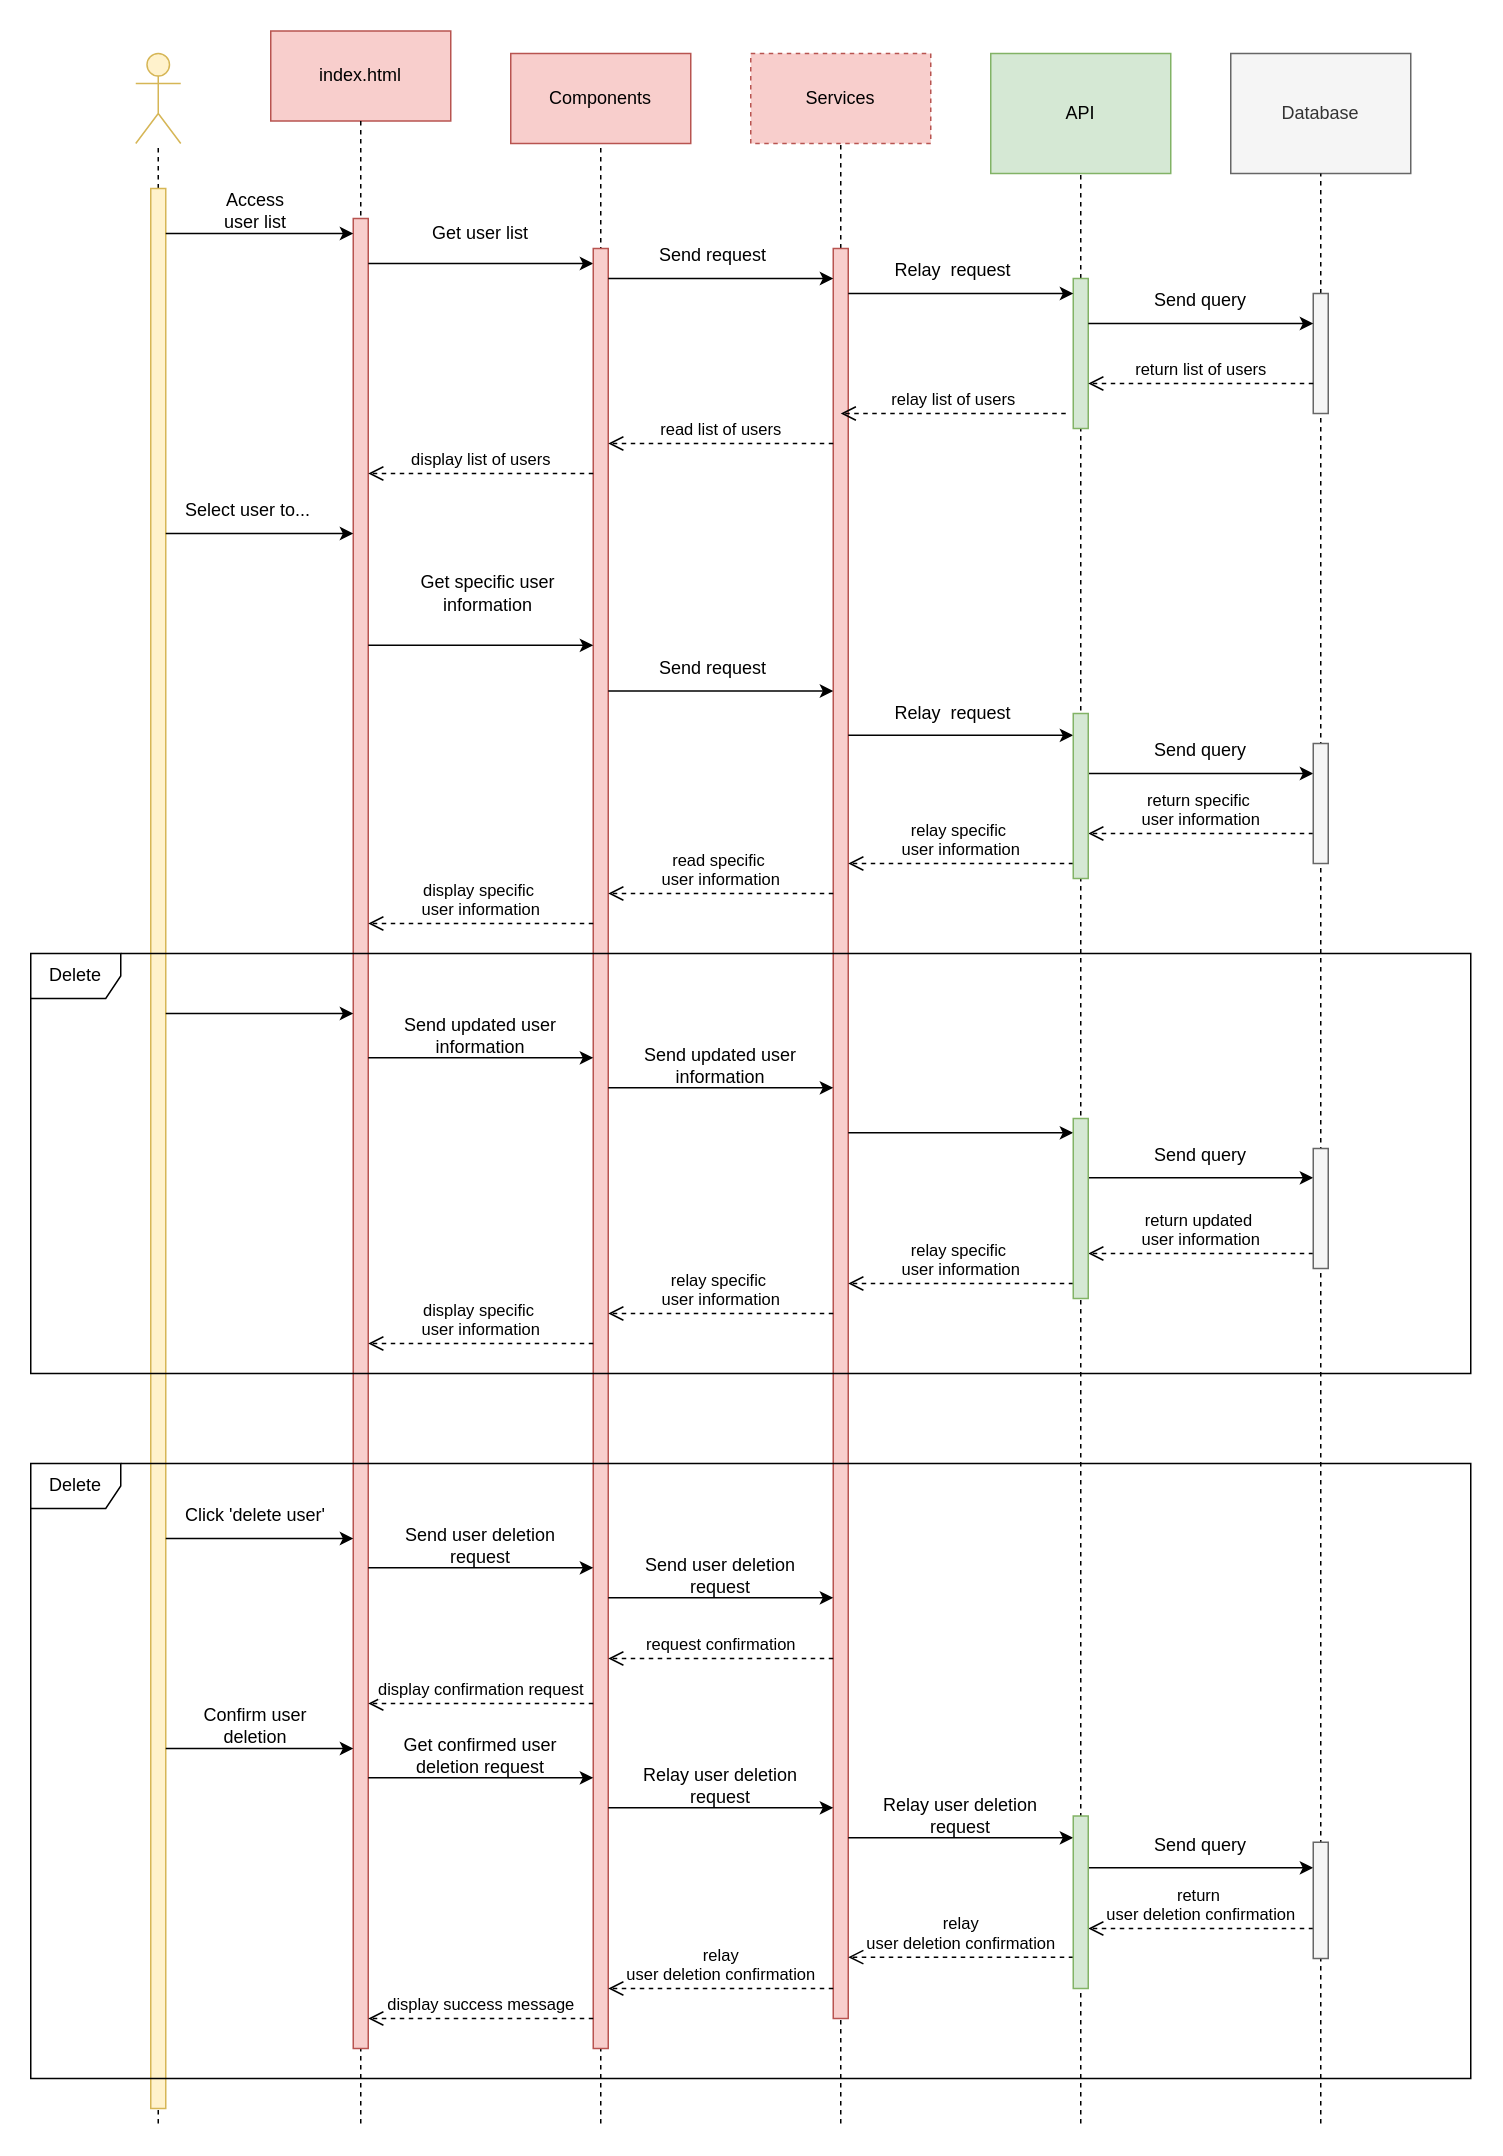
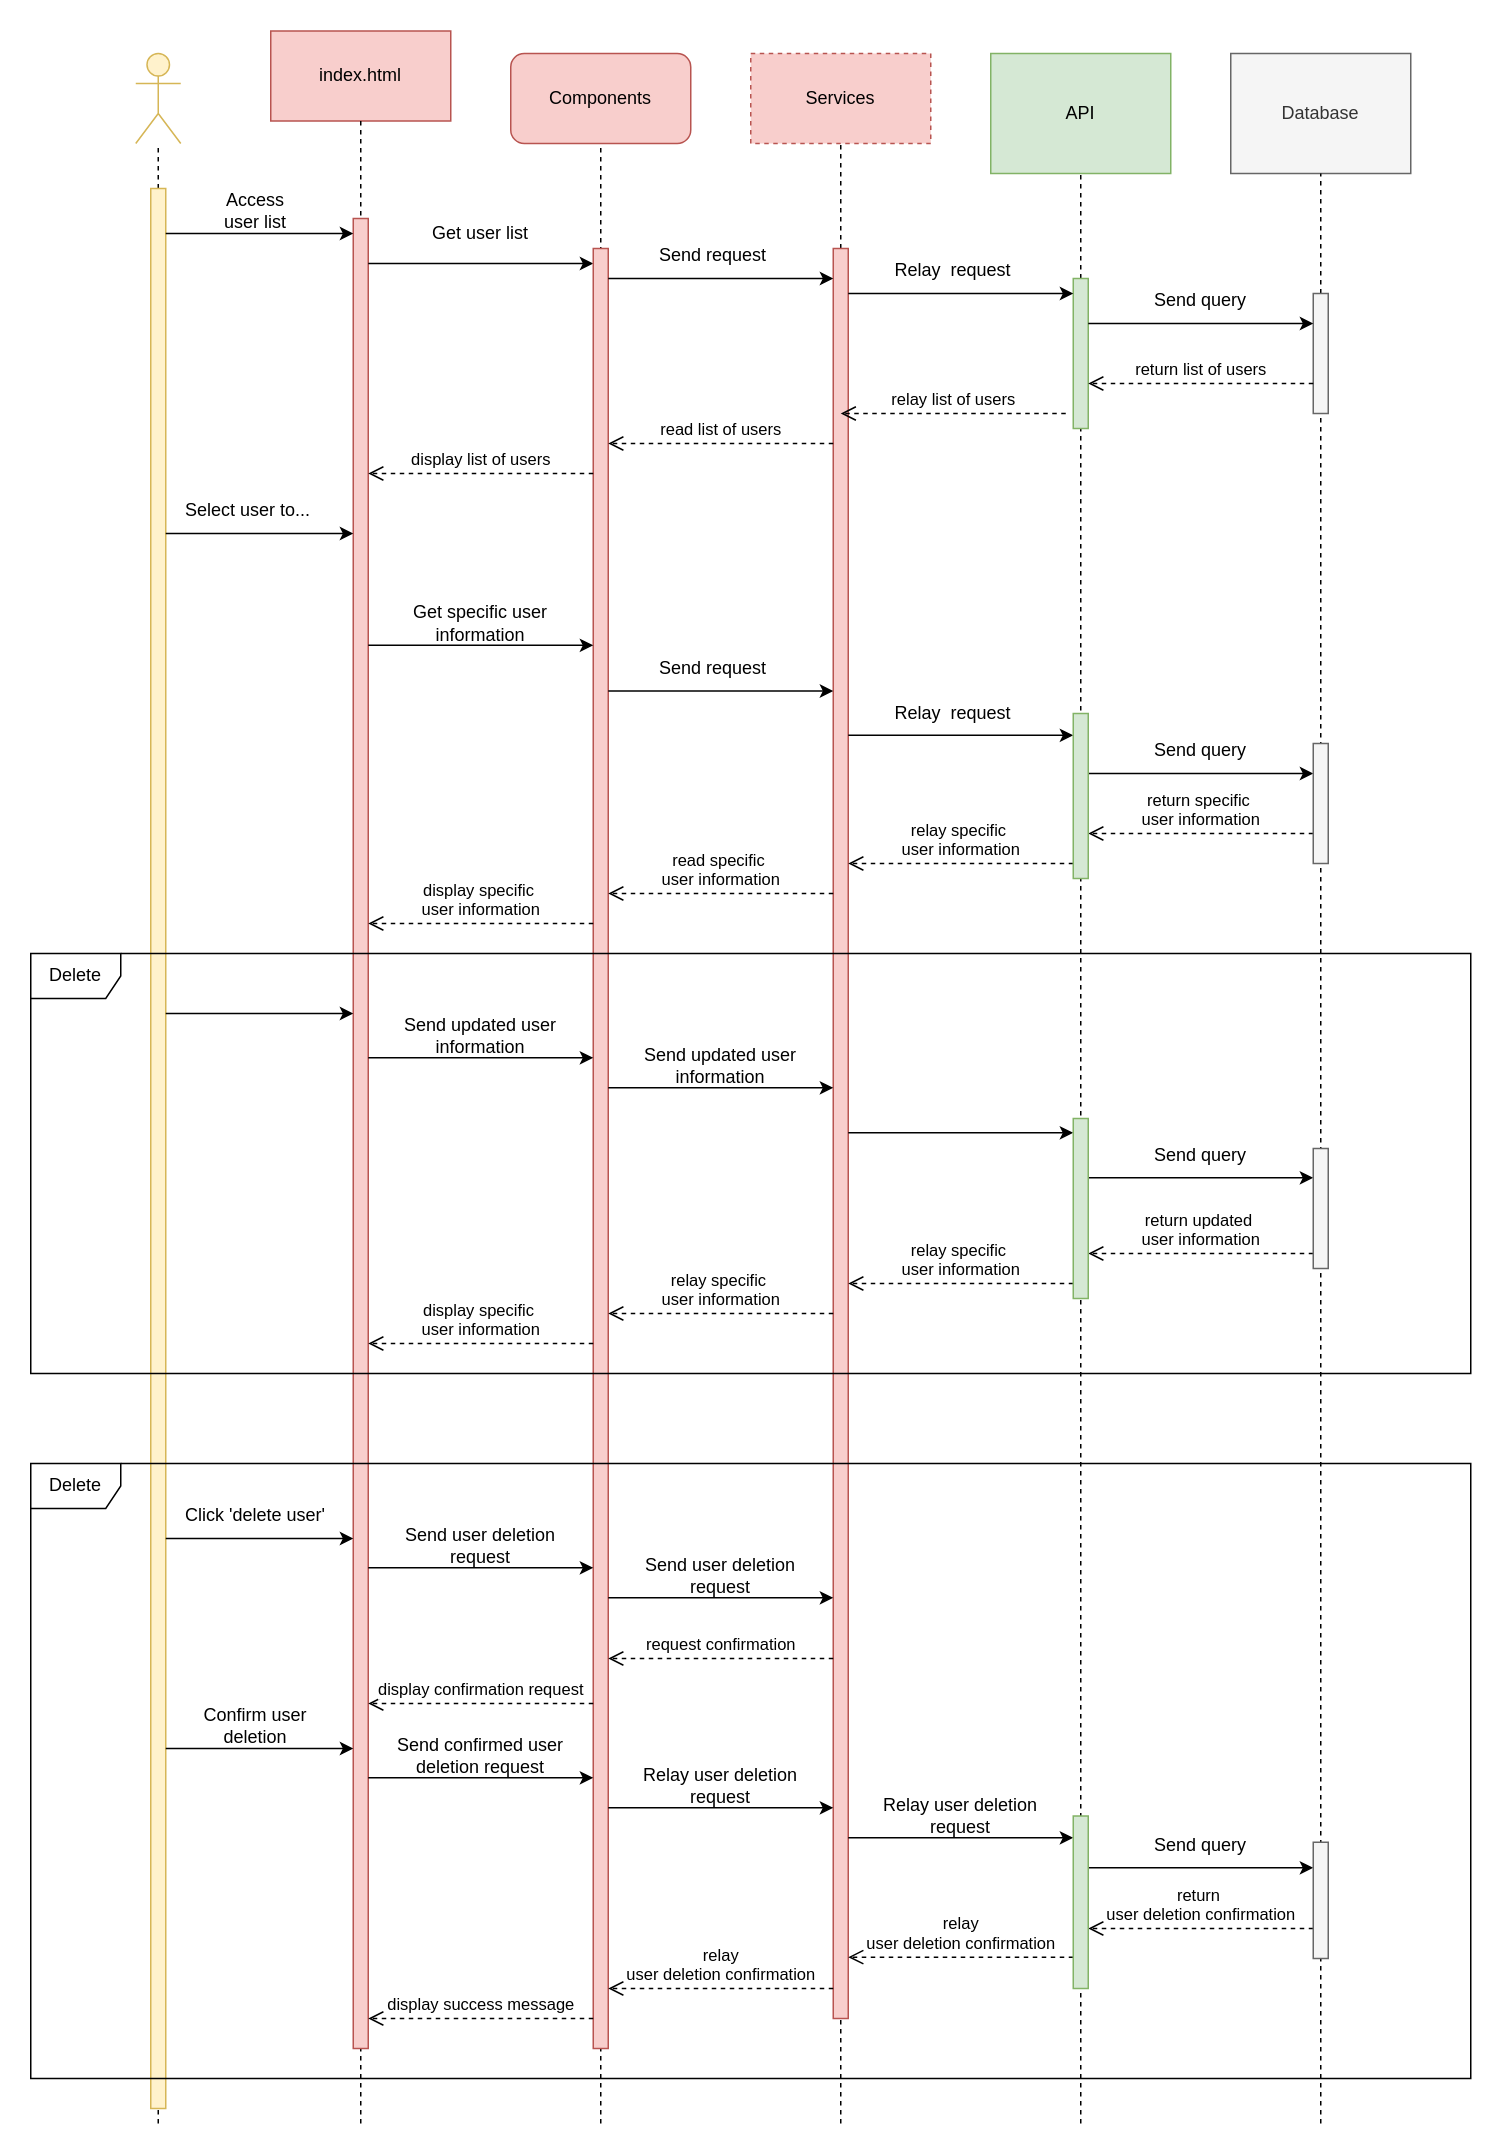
node "Components": shape rectangle -> rounded rectangle
node "Get specific user information": moved (488, 593) -> (481, 623)
node "Get confirmed user deletion request": label "Get confirmed user deletion request" -> "Send confirmed user deletion request"
